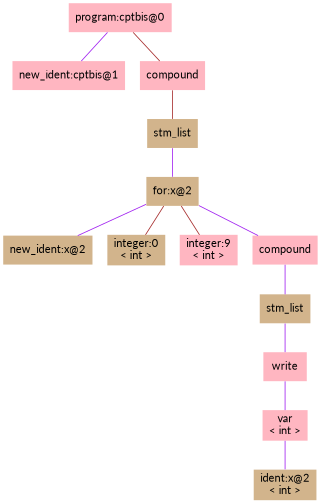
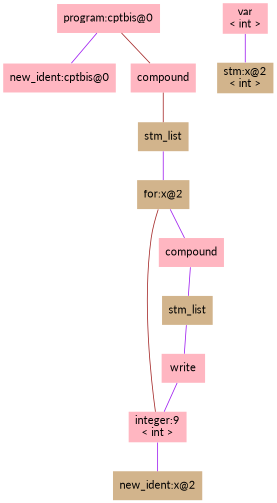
node "new_ident:cptbis@1": label "new_ident:cptbis@1" -> "new_ident:cptbis@0"
edge "for:x@2" -- "new_ident:x@2": now "integer:9 < int >" -- "new_ident:x@2"
node "integer:0 < int >": removed
edge "write" -- "var < int >": now "write" -- "integer:9 < int >"
node "ident:x@2 < int >": label "ident:x@2 < int >" -> "stm:x@2 < int >"
